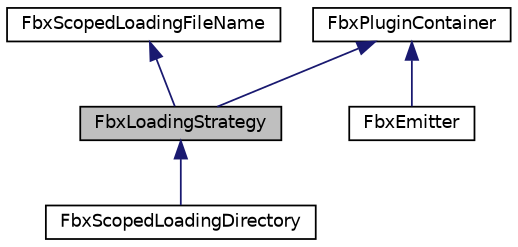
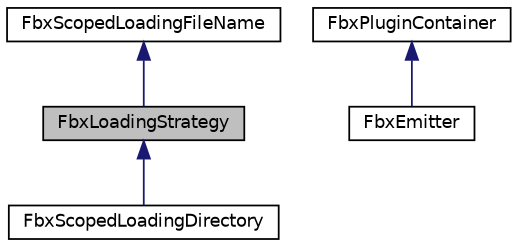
edge "FbxLoadingStrategy" -> "FbxPluginContainer": removed
